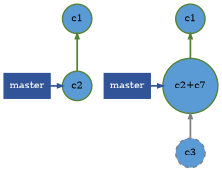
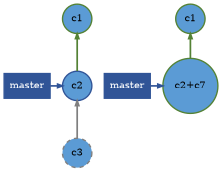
node "c2": color #548235 -> #305497
edge "c3" -> "c2+c7": now "c3" -> "c2"
